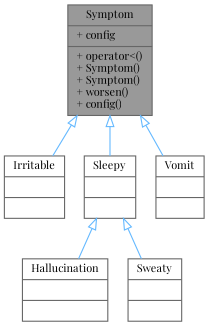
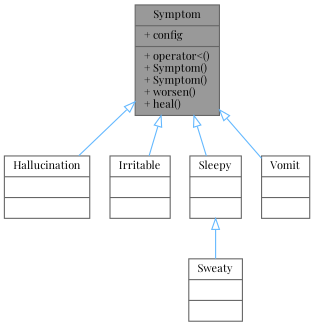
node "Symptom": text "+ config()" -> "+ heal()"
edge "Hallucination" -> "Sleepy": now "Hallucination" -> "Symptom"
